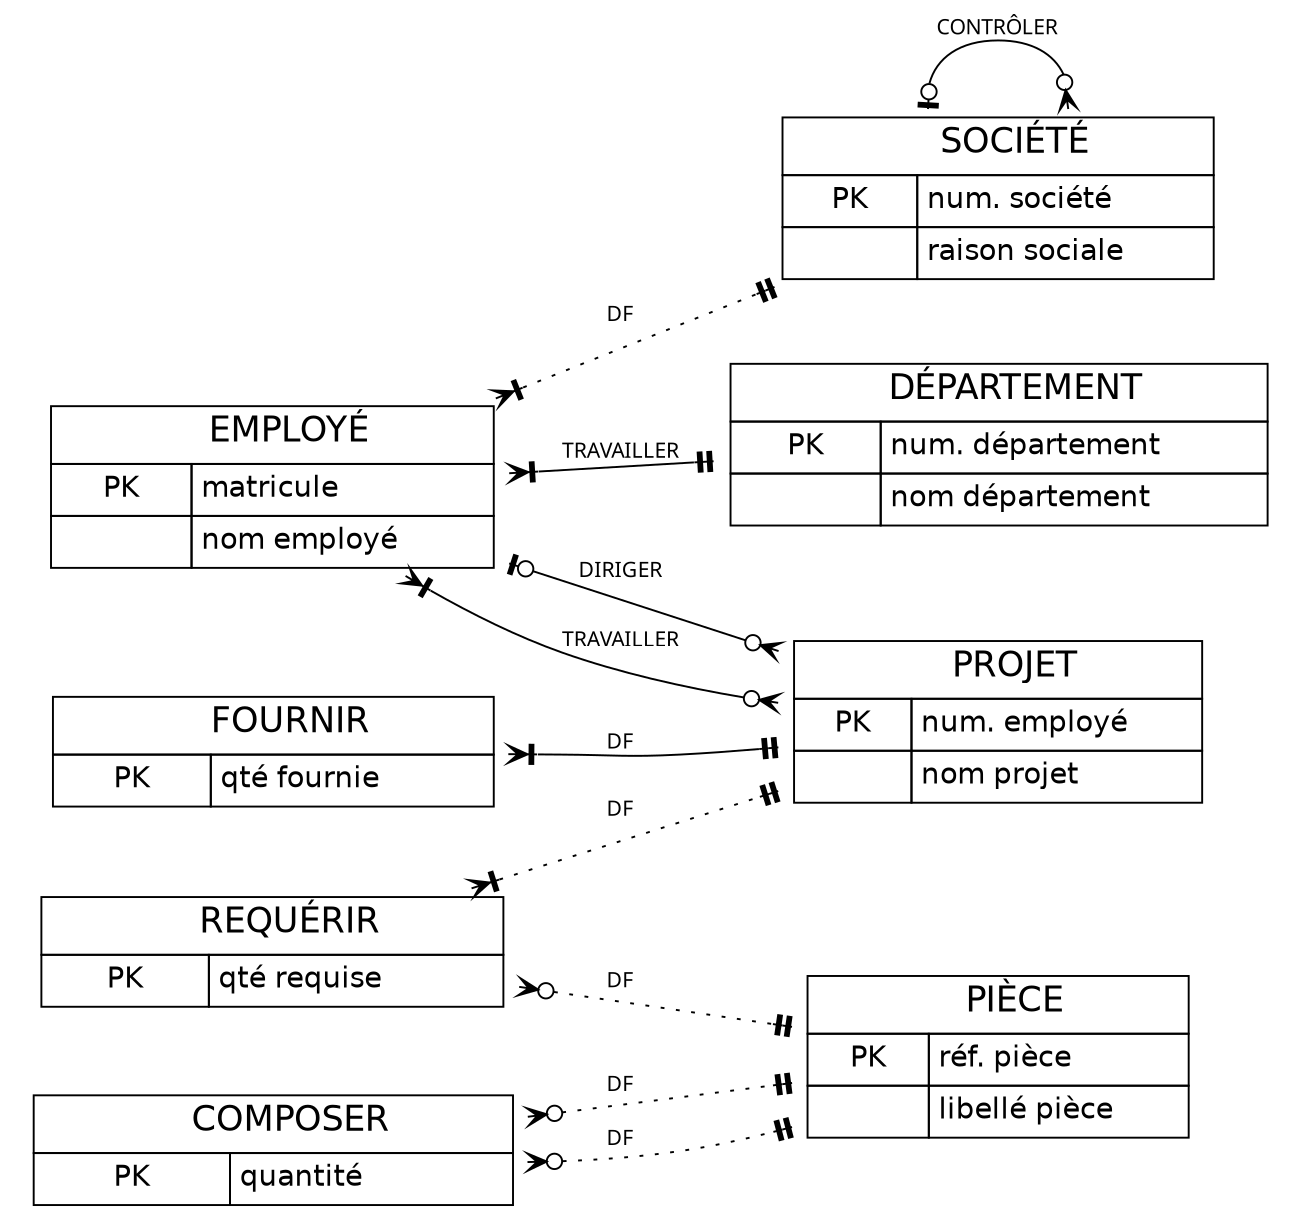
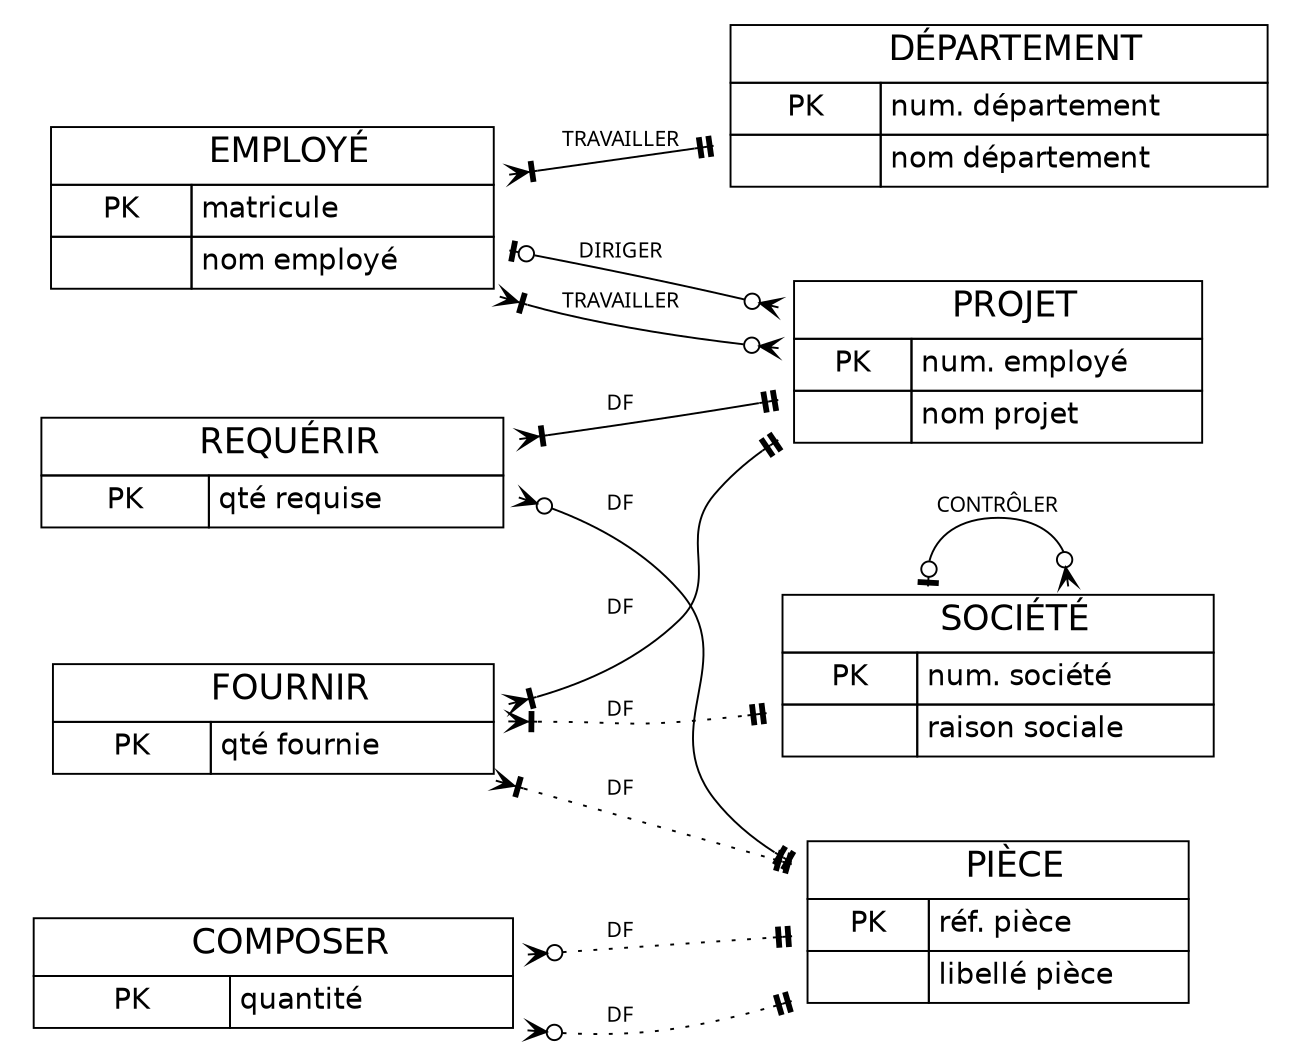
edge "SOCIÉTÉ" -- "EMPLOYÉ": now "SOCIÉTÉ" -- "FOURNIR"
edge "FOURNIR" -- "PIÈCE": added, label "DF"
edge "PROJET" -- "REQUÉRIR": style dotted -> solid
edge "REQUÉRIR" -- "PIÈCE": style dotted -> solid
